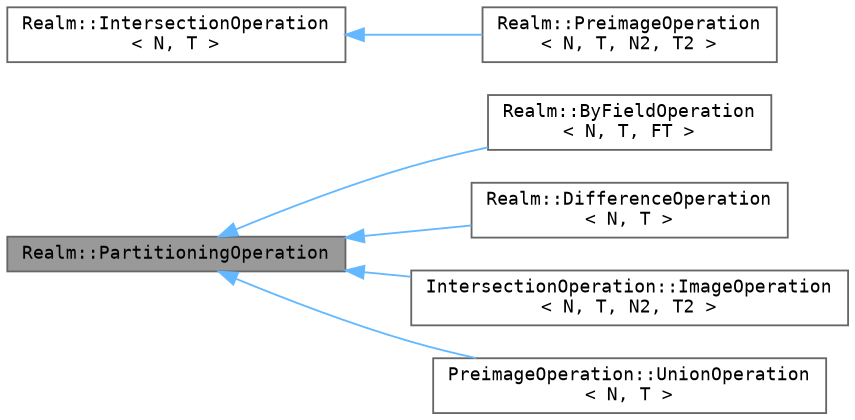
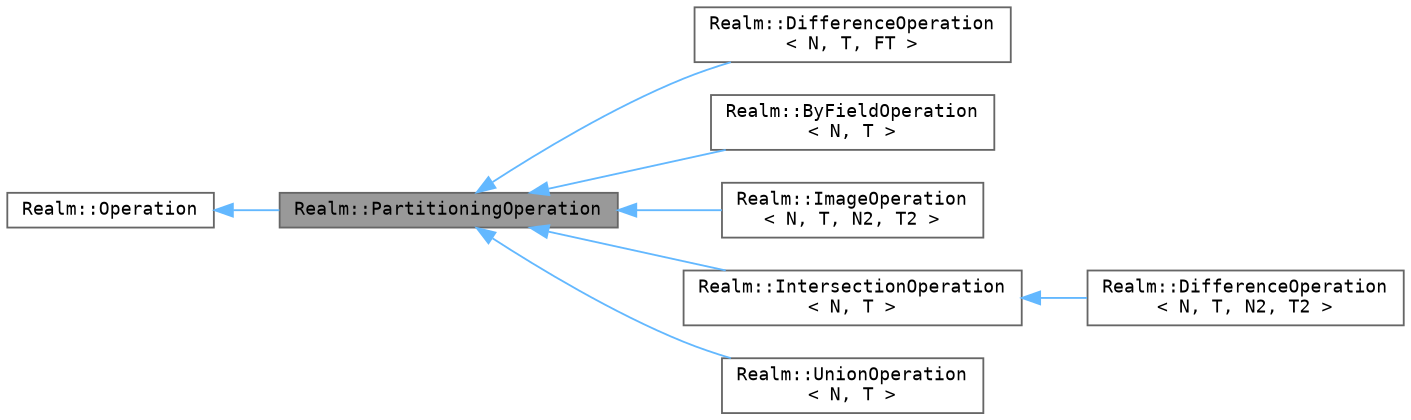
node "Realm::PreimageOperation < N, T, N2, T2 >": label "Realm::PreimageOperation < N, T, N2, T2 >" -> "Realm::DifferenceOperation < N, T, N2, T2 >"
node "Realm::ByFieldOperation < N, T, FT >": label "Realm::ByFieldOperation < N, T, FT >" -> "Realm::DifferenceOperation < N, T, FT >"
node "Realm::Operation": added
node "Realm::DifferenceOperation < N, T >": label "Realm::DifferenceOperation < N, T >" -> "Realm::ByFieldOperation < N, T >"
edge "Realm::IntersectionOperation < N, T >" -> "Realm::PartitioningOperation": added
node "IntersectionOperation::ImageOperation < N, T, N2, T2 >": label "IntersectionOperation::ImageOperation < N, T, N2, T2 >" -> "Realm::ImageOperation < N, T, N2, T2 >"
node "PreimageOperation::UnionOperation < N, T >": label "PreimageOperation::UnionOperation < N, T >" -> "Realm::UnionOperation < N, T >"
